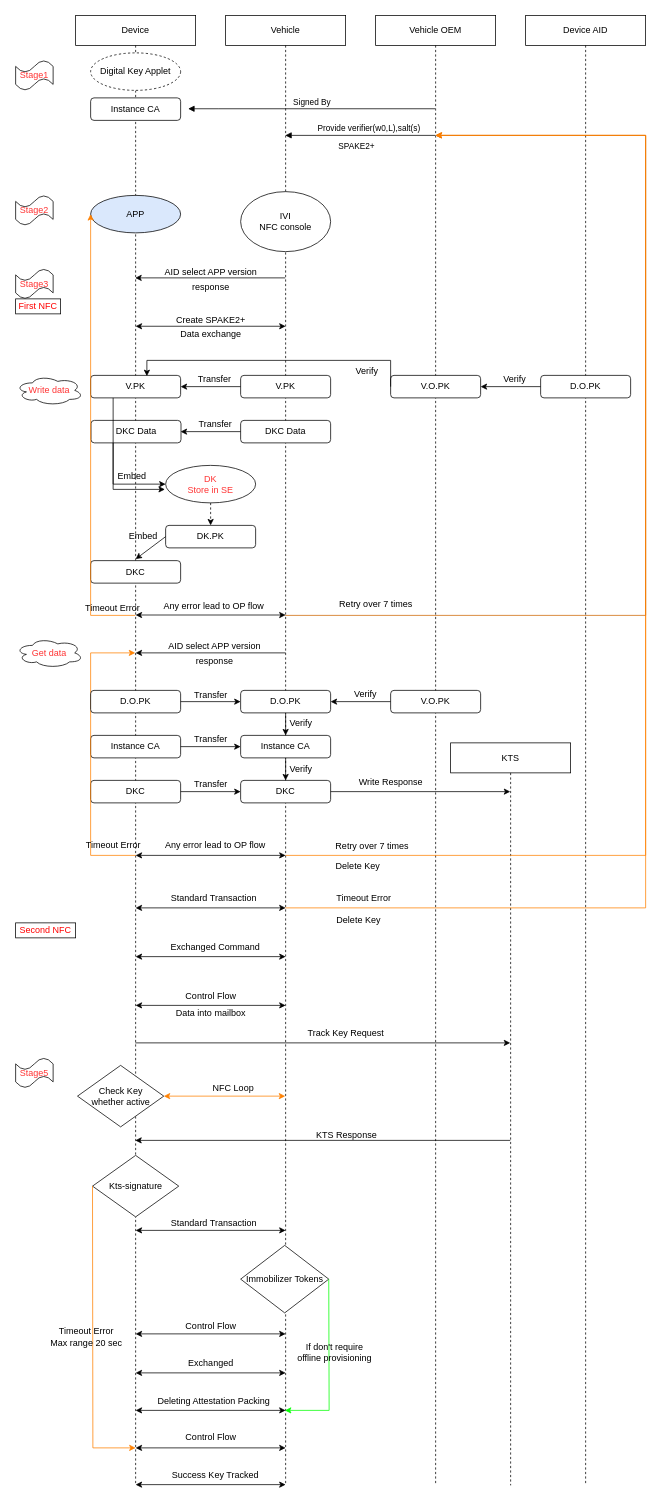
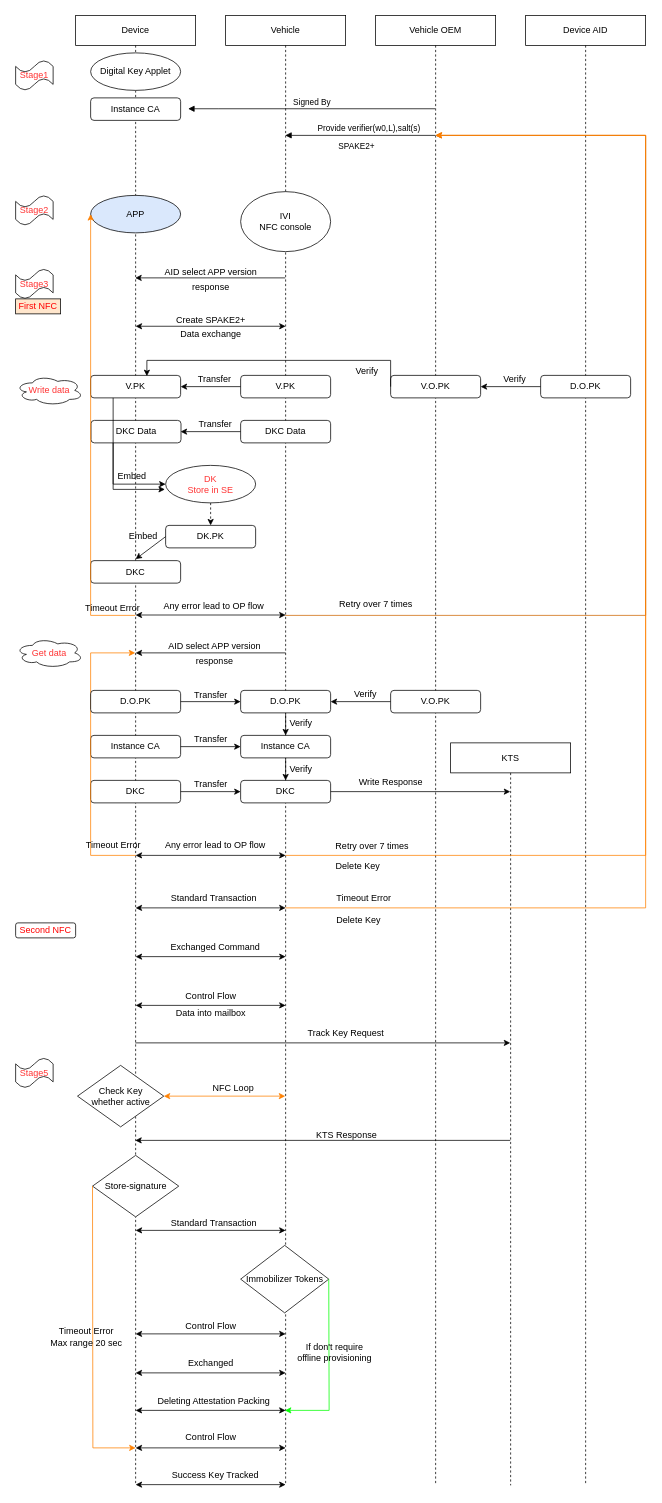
node "Digital Key Applet": style dashed -> solid
node "First NFC": fillcolor #ffffff -> #ffe6cc
node "Second NFC": shape rectangle -> rounded rectangle
node "Kts-signature": label "Kts-signature" -> "Store-signature"
